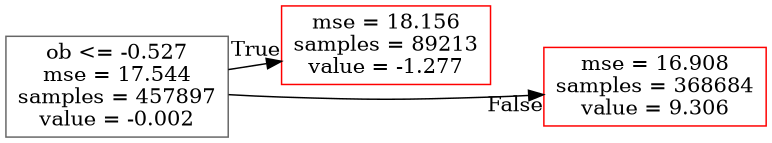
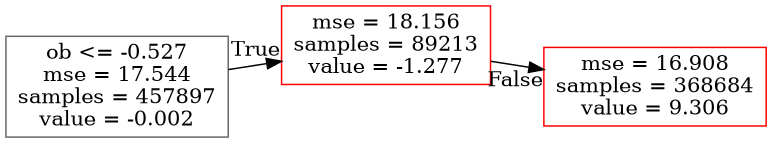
edge "ob <= -0.527 mse = 17.544 samples = 457897 value = -0.002" -> "mse = 16.908 samples = 368684 value = 9.306": now "mse = 18.156 samples = 89213 value = -1.277" -> "mse = 16.908 samples = 368684 value = 9.306"
